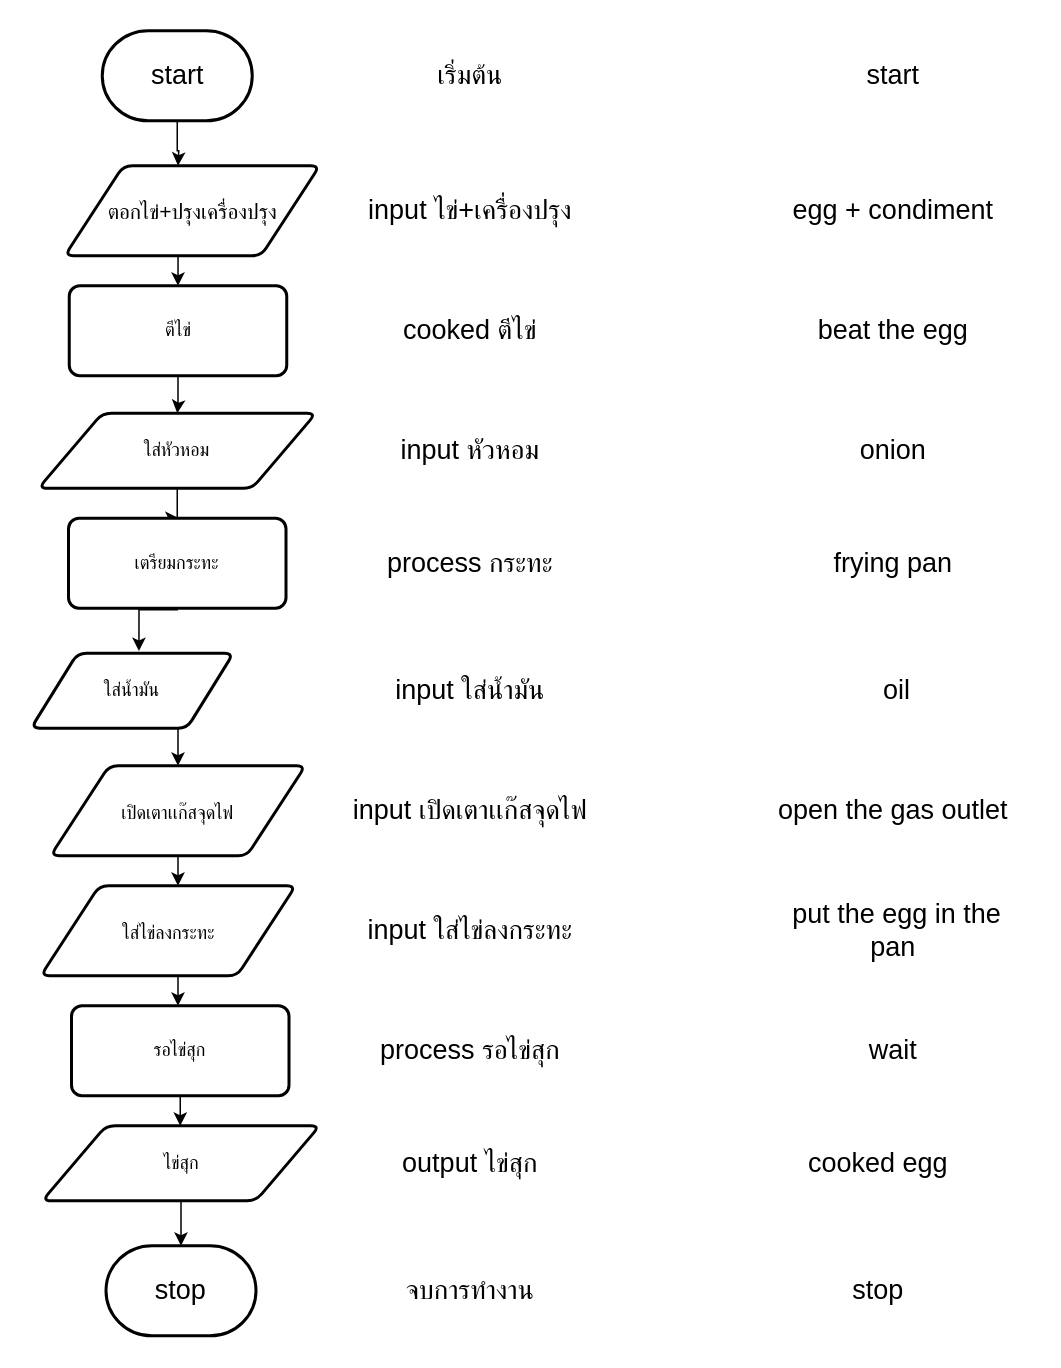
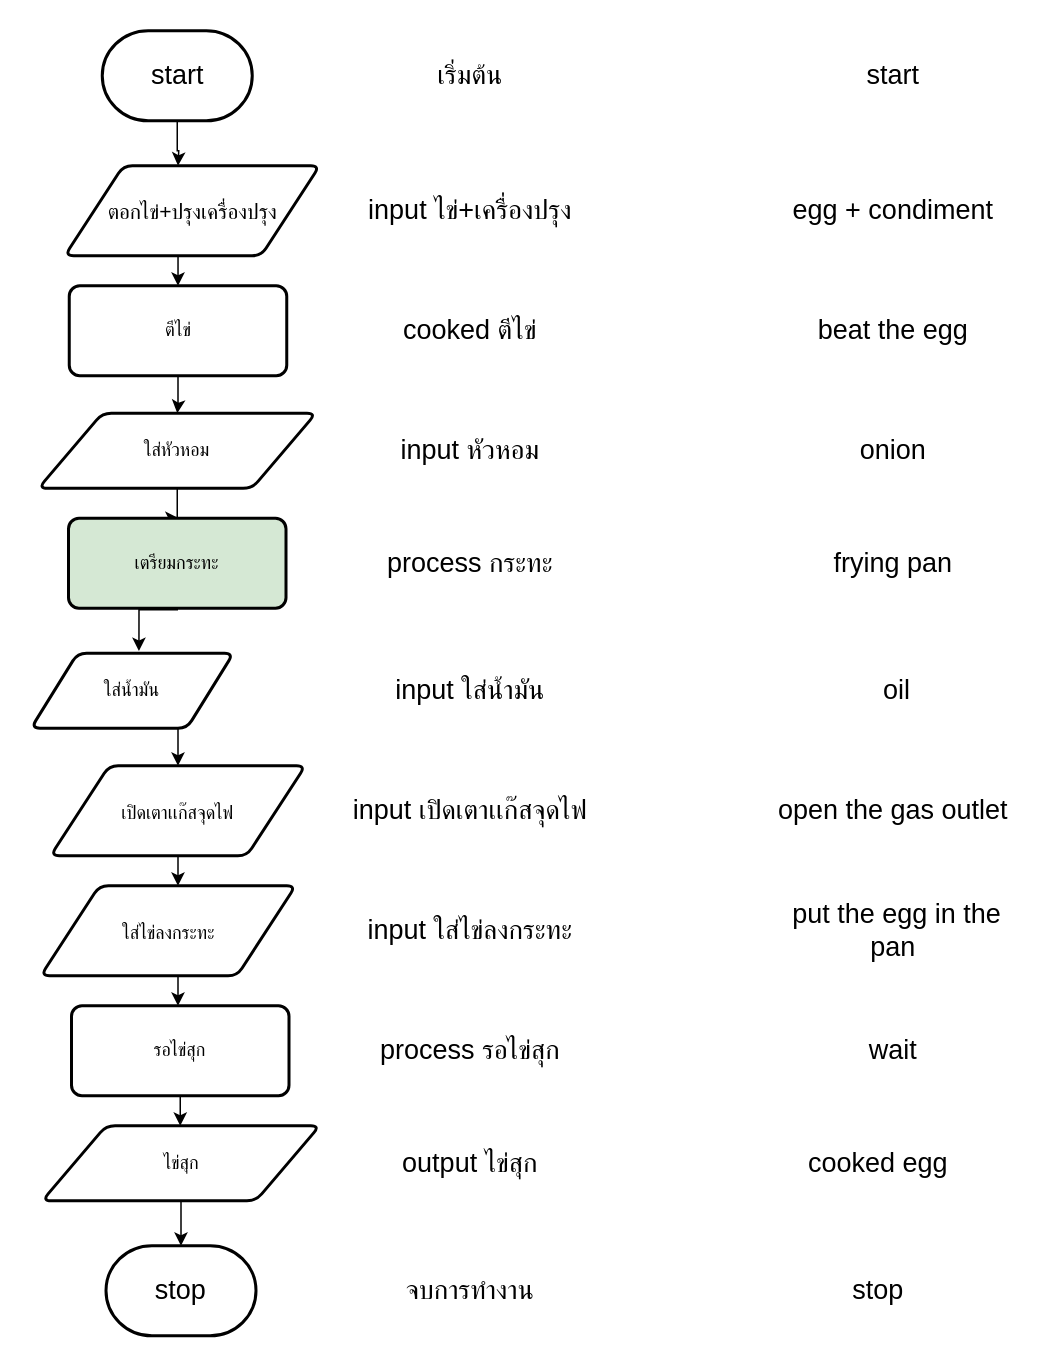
node "เตรียมกระทะ": fillcolor #ffffff -> #d5e8d4
